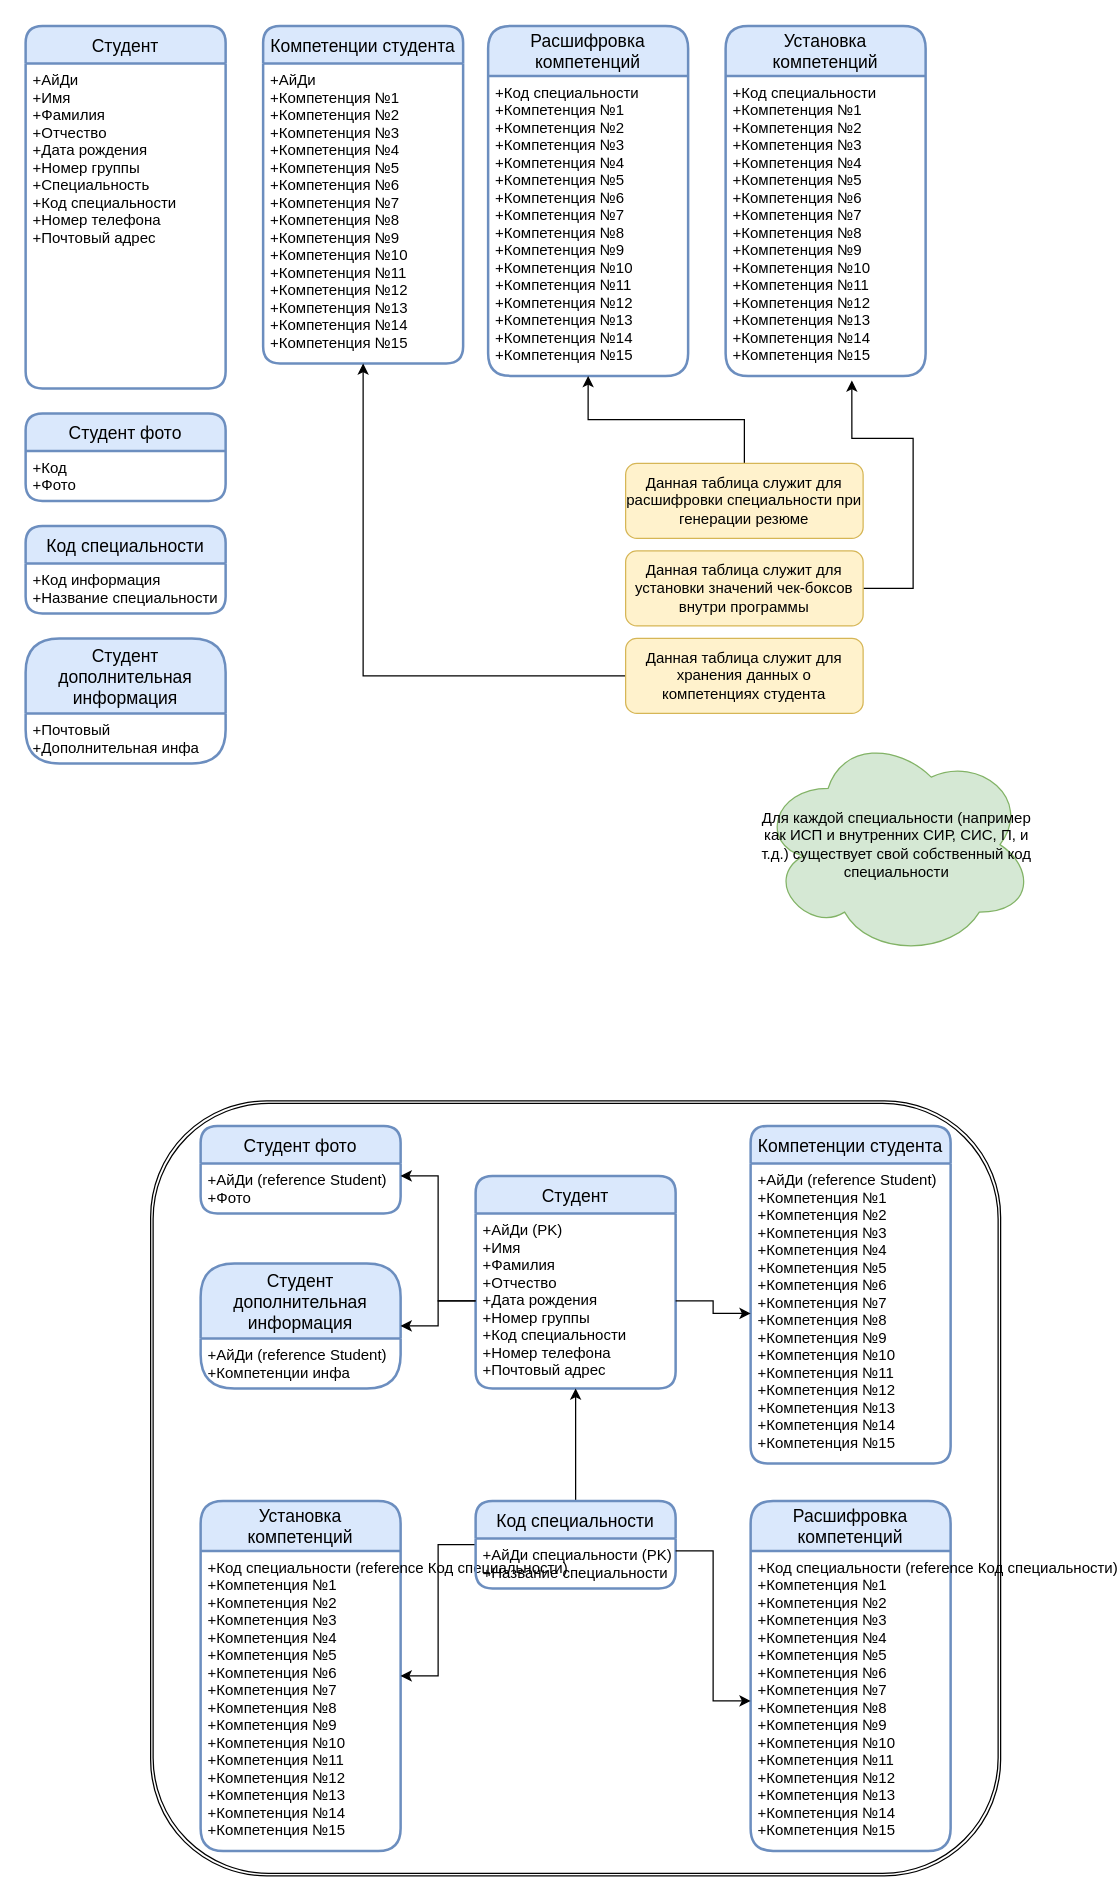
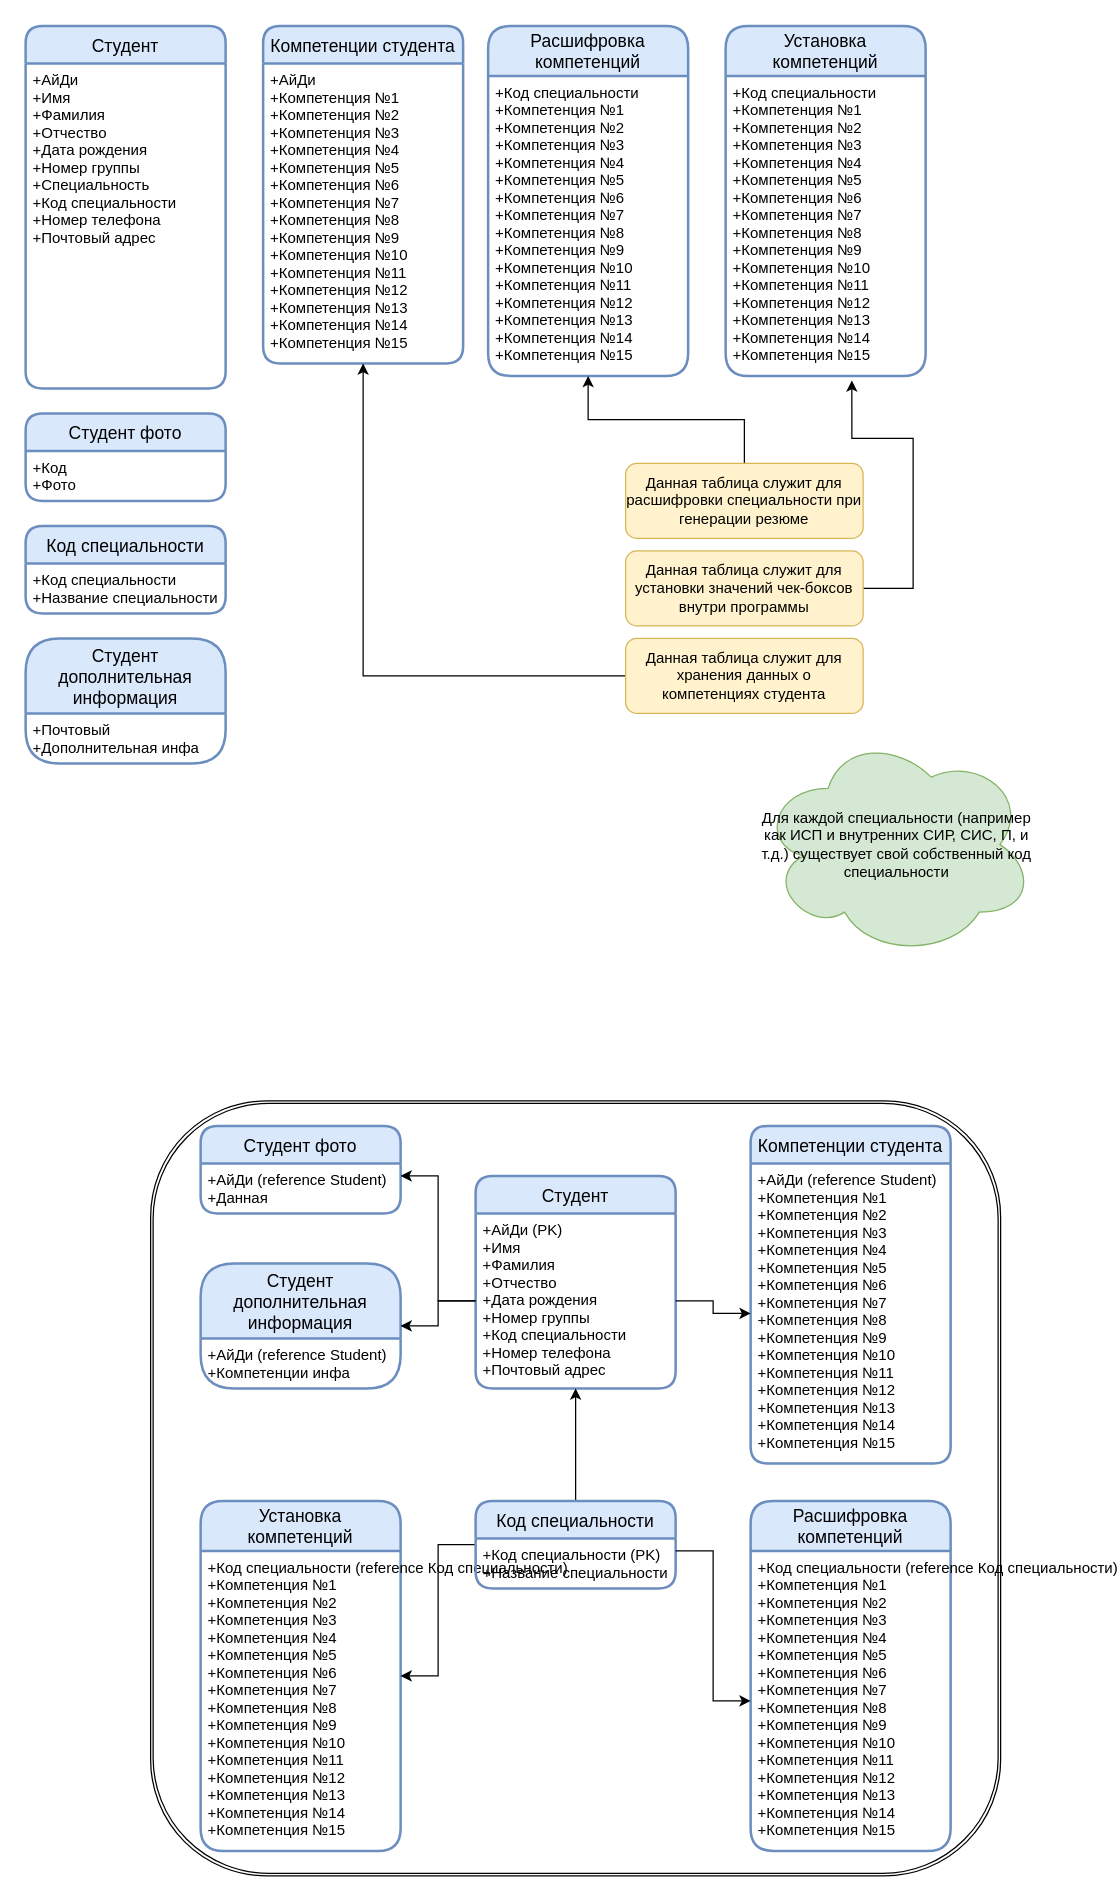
node "+Код информация +Название специальности": label "+Код информация +Название специальности" -> "+Код специальности +Название специальности"
node "+АйДи (reference Student) +Фото": label "+АйДи (reference Student) +Фото" -> "+АйДи (reference Student) +Данная"
node "+АйДи специальности (PK) +Название специальности": label "+АйДи специальности (PK) +Название специальности" -> "+Код специальности (PK) +Название специальности"
